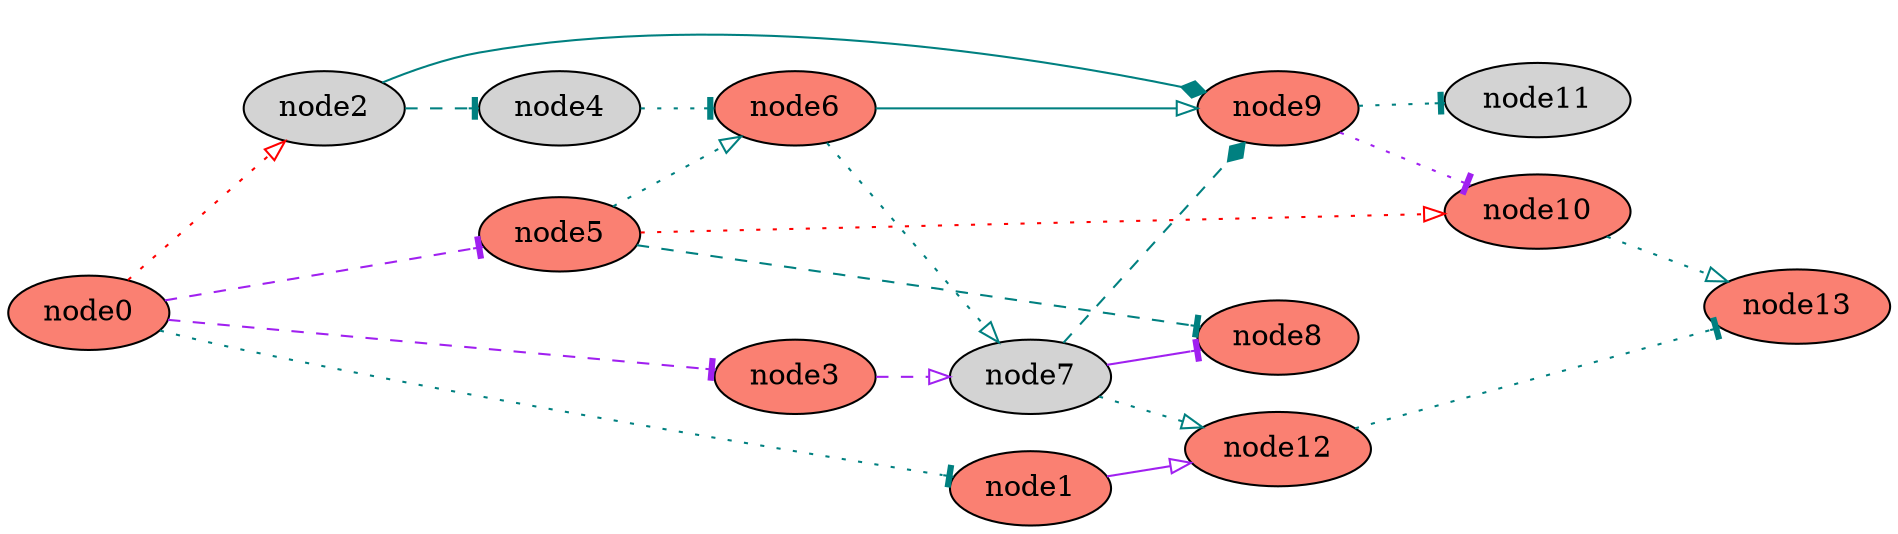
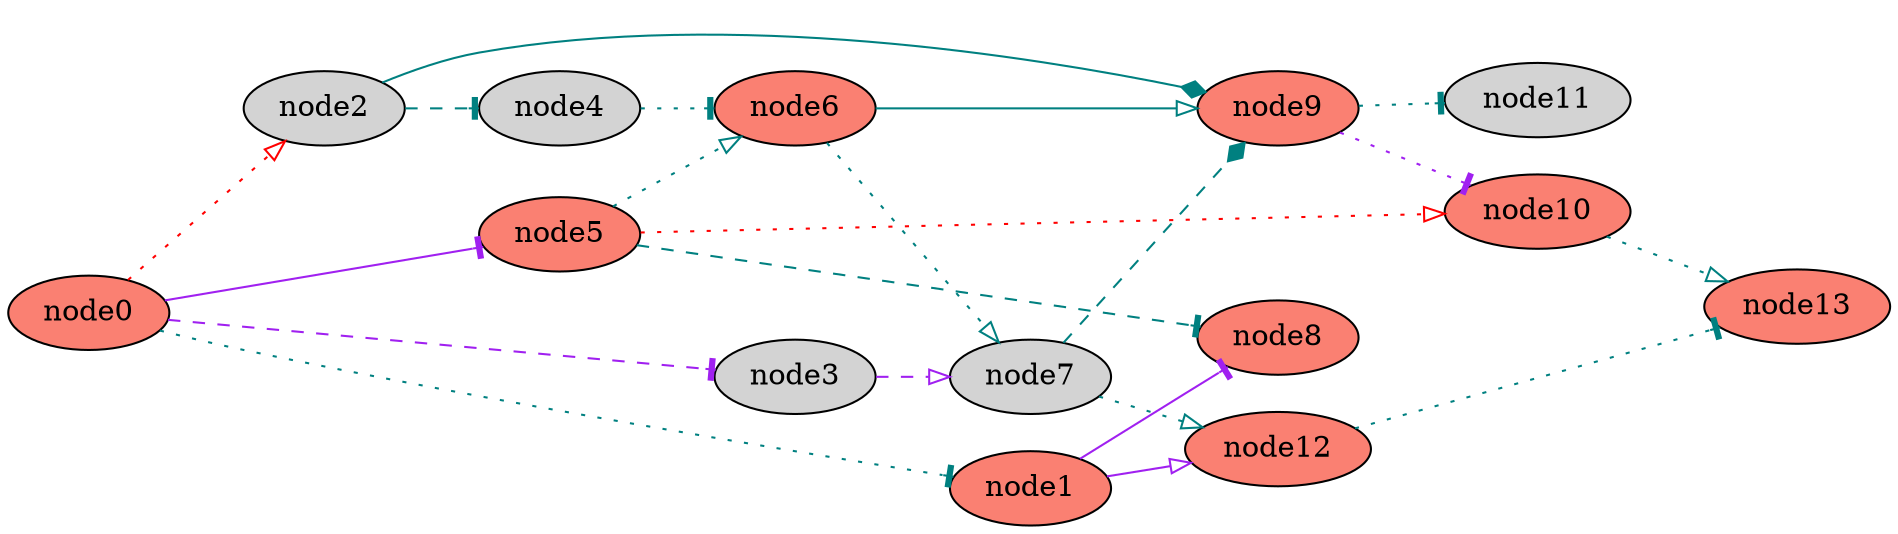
edge "node0" -> "node5": style dashed -> solid
edge "node7" -> "node8": now "node1" -> "node8"
node "node3": fillcolor salmon -> lightgrey
